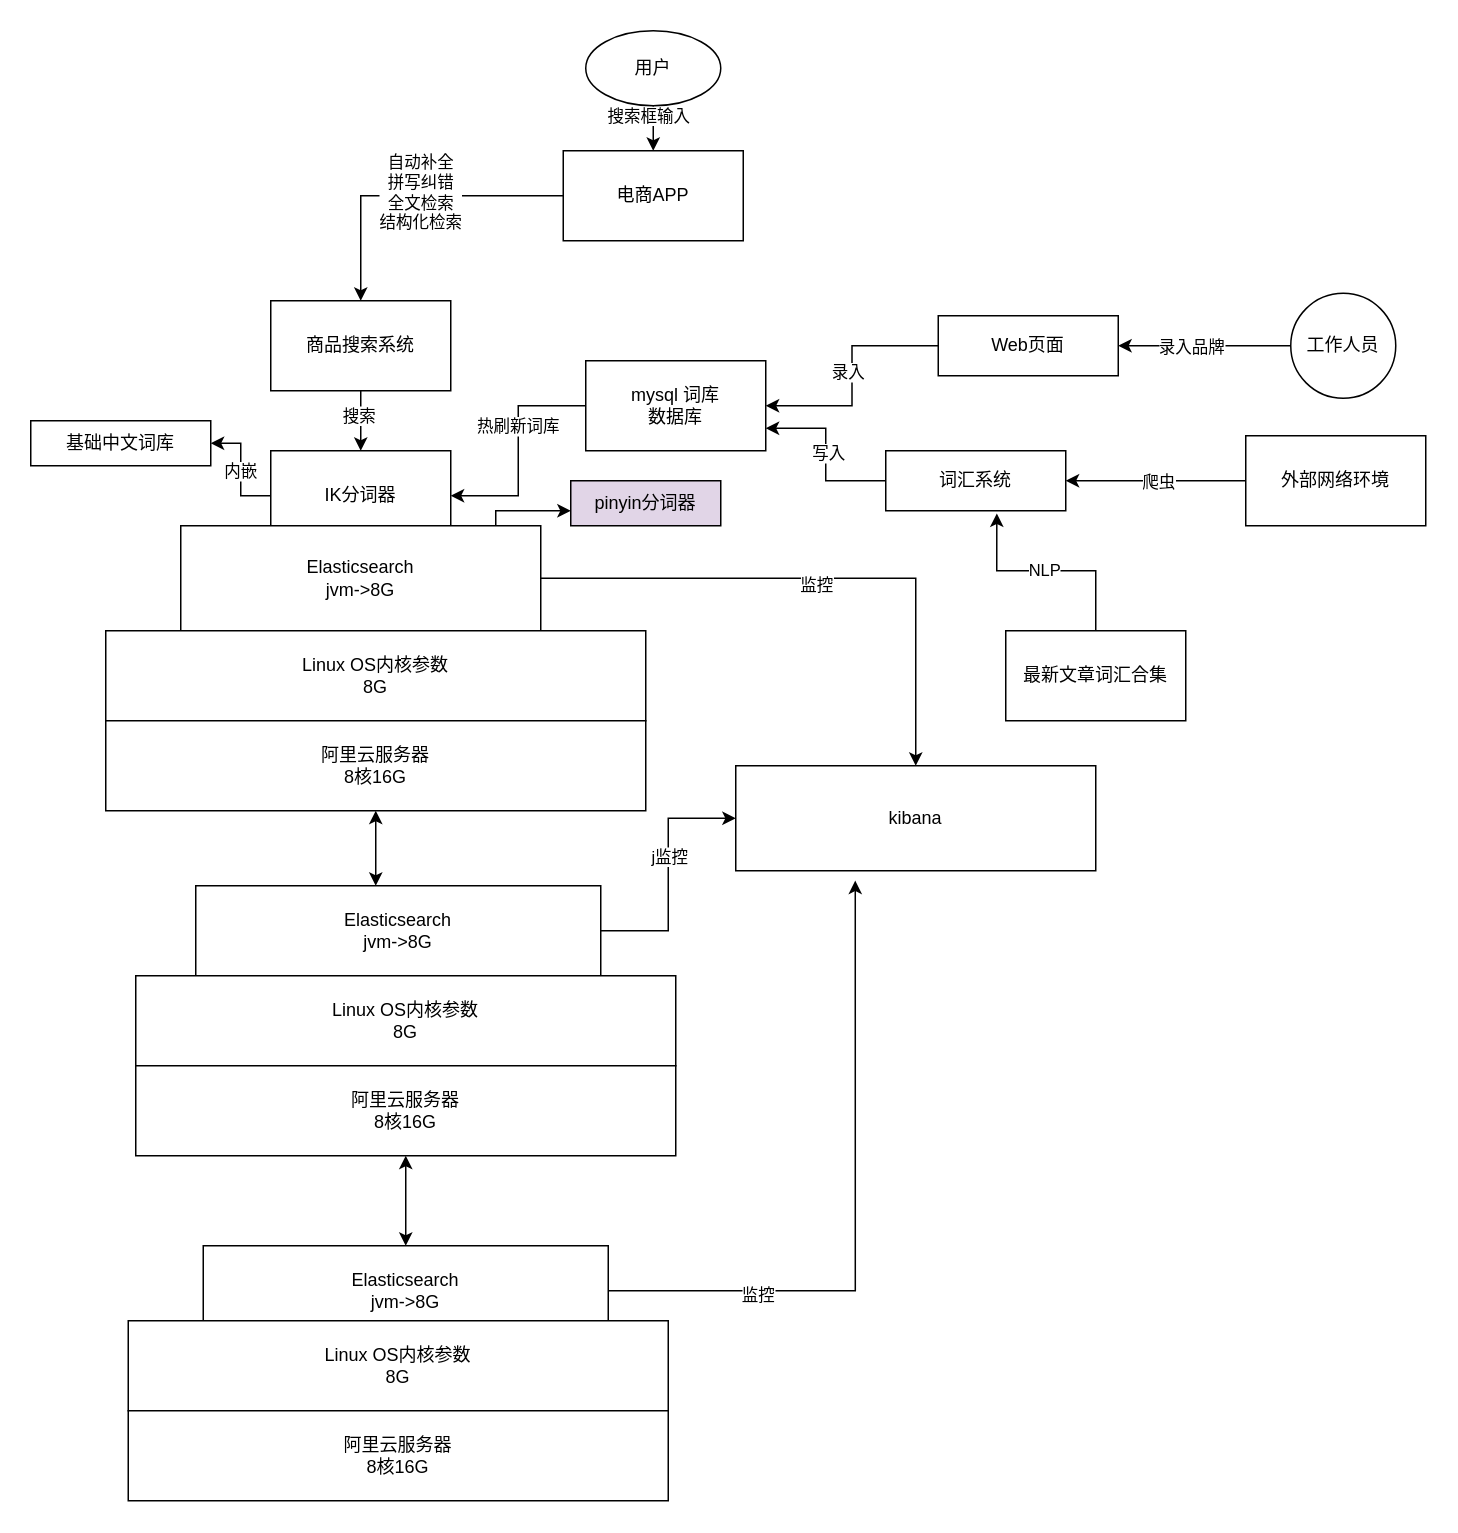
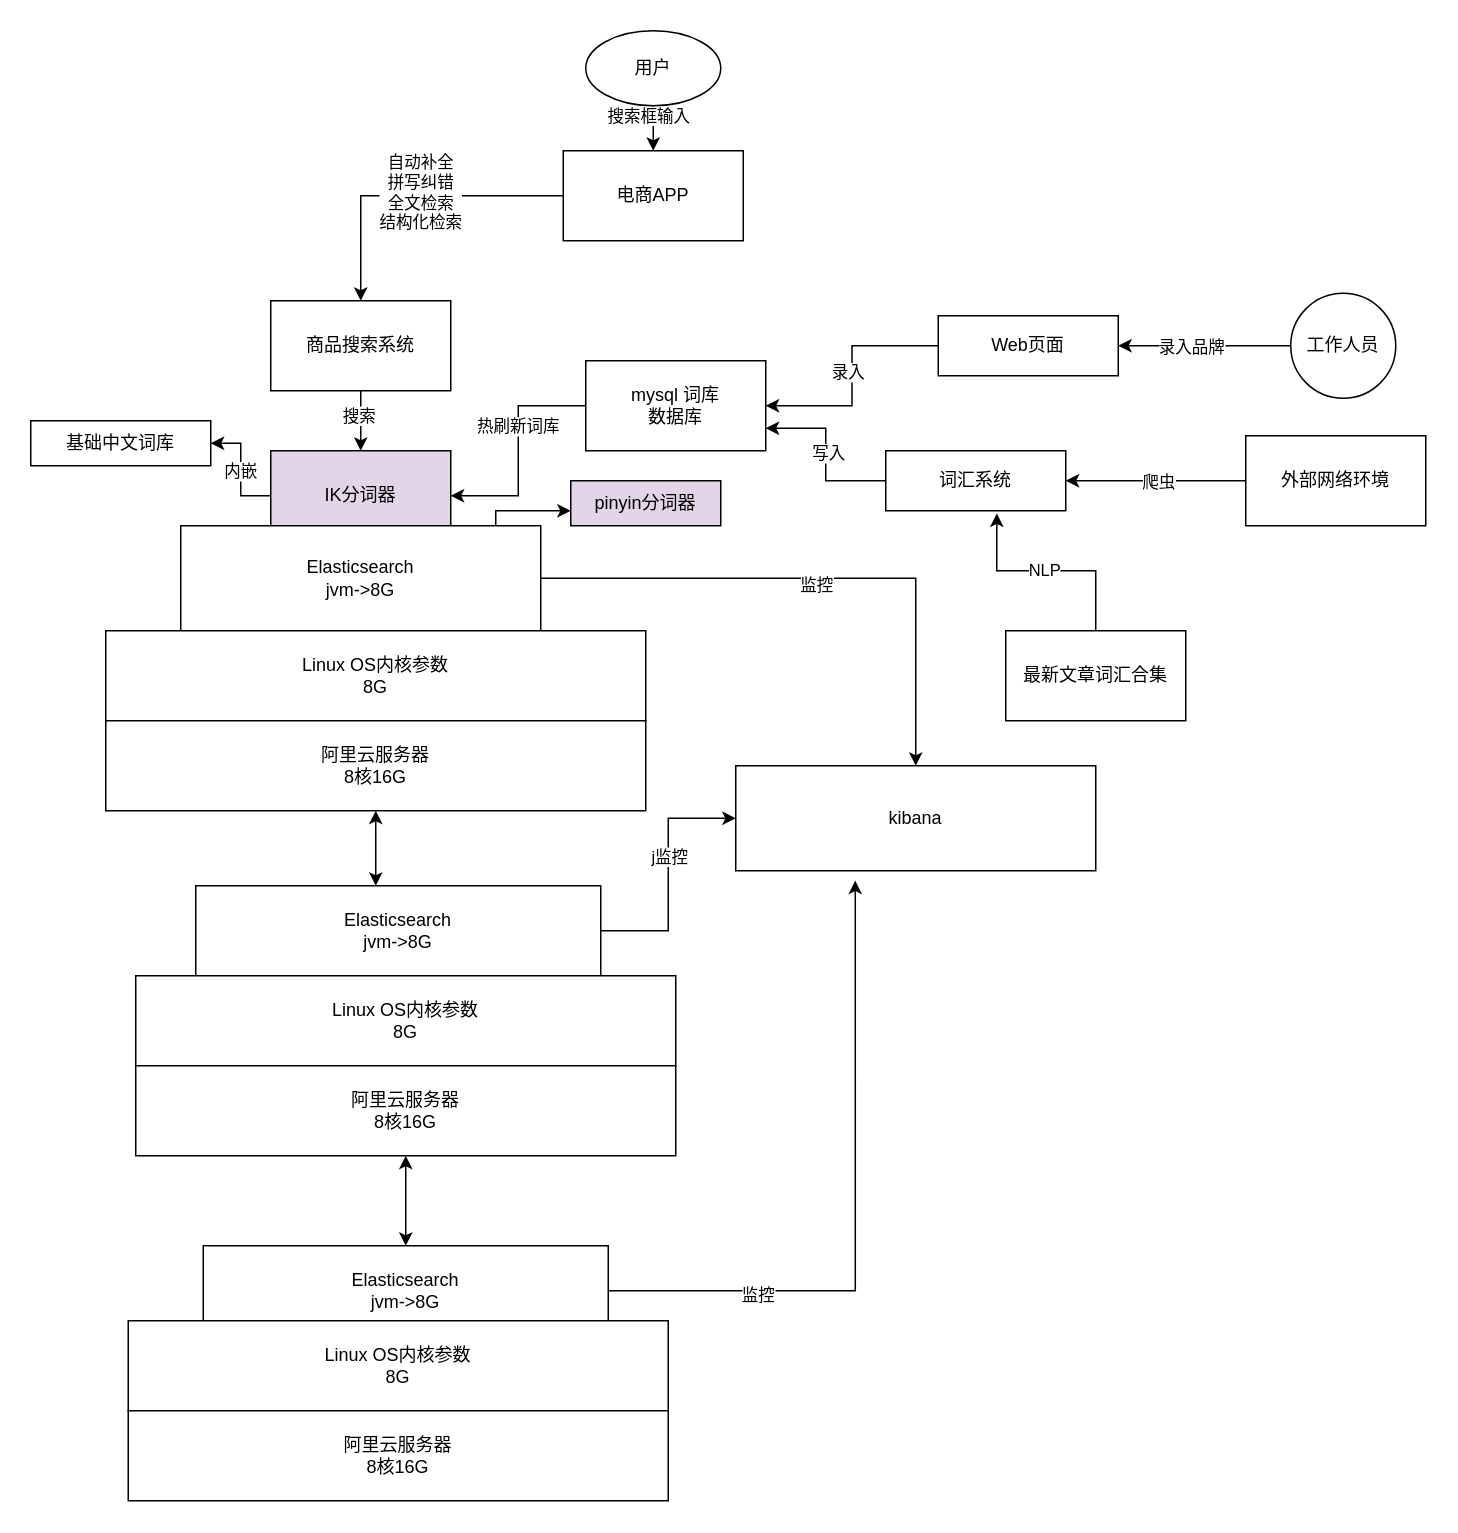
node "IK分词器": fillcolor #ffffff -> #e1d5e7
